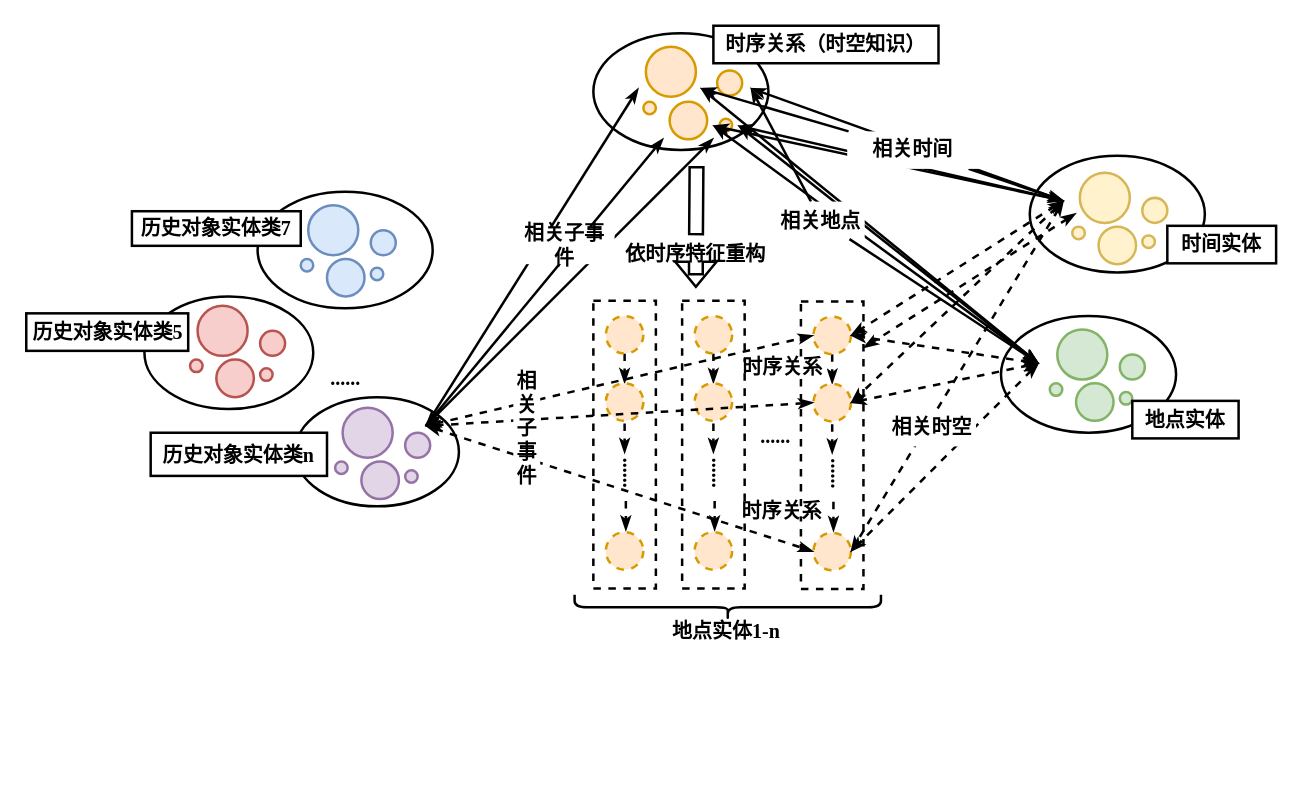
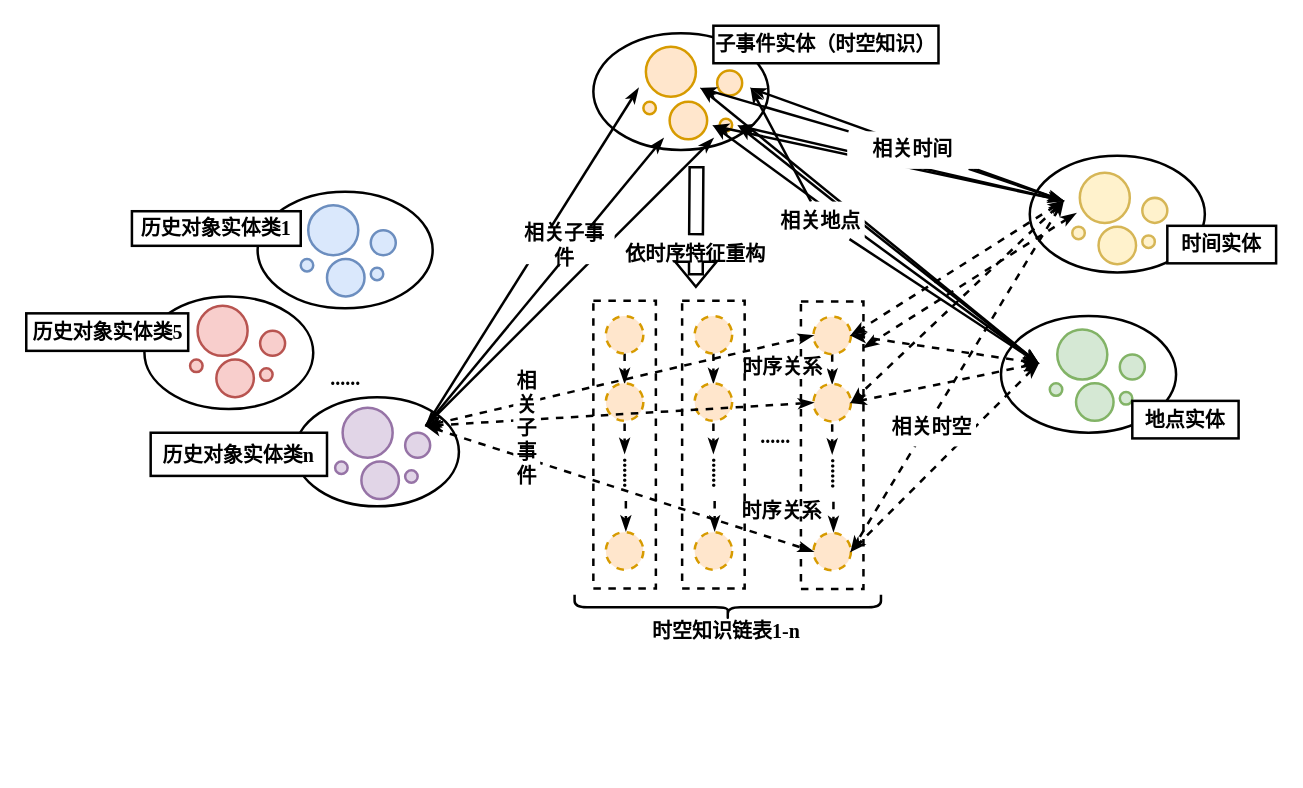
node "时序关系（时空知识）": label "时序关系（时空知识）" -> "子事件实体（时空知识）"
node "历史对象实体类7": label "历史对象实体类7" -> "历史对象实体类1"
node "地点实体1-n": label "地点实体1-n" -> "时空知识链表1-n"
